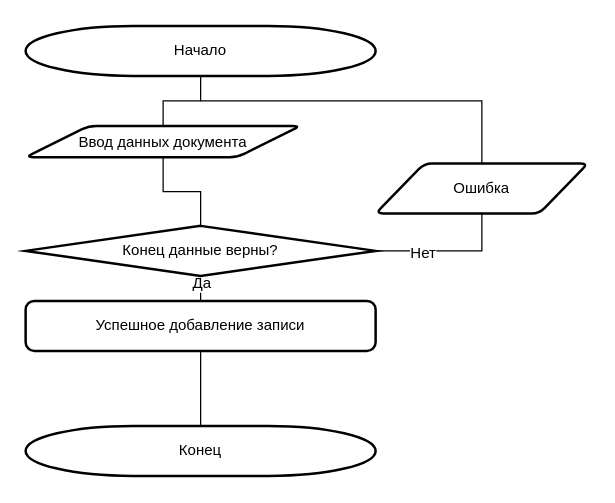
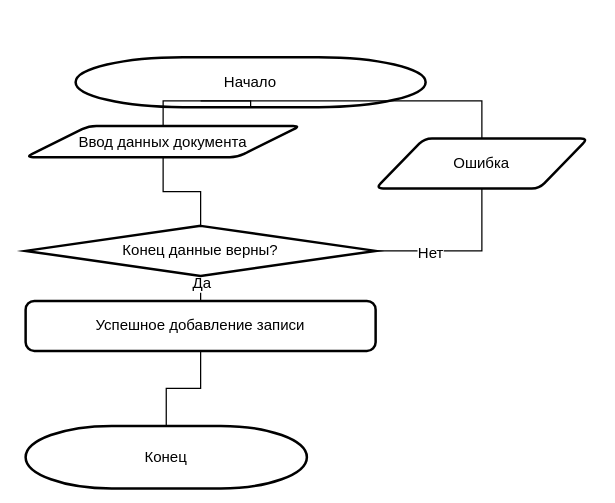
node "Начало": moved (201, 51) -> (251, 82)
node "Ошибка": moved (482, 188) -> (482, 163)
node "Конец": size 350x50 -> 281x63
